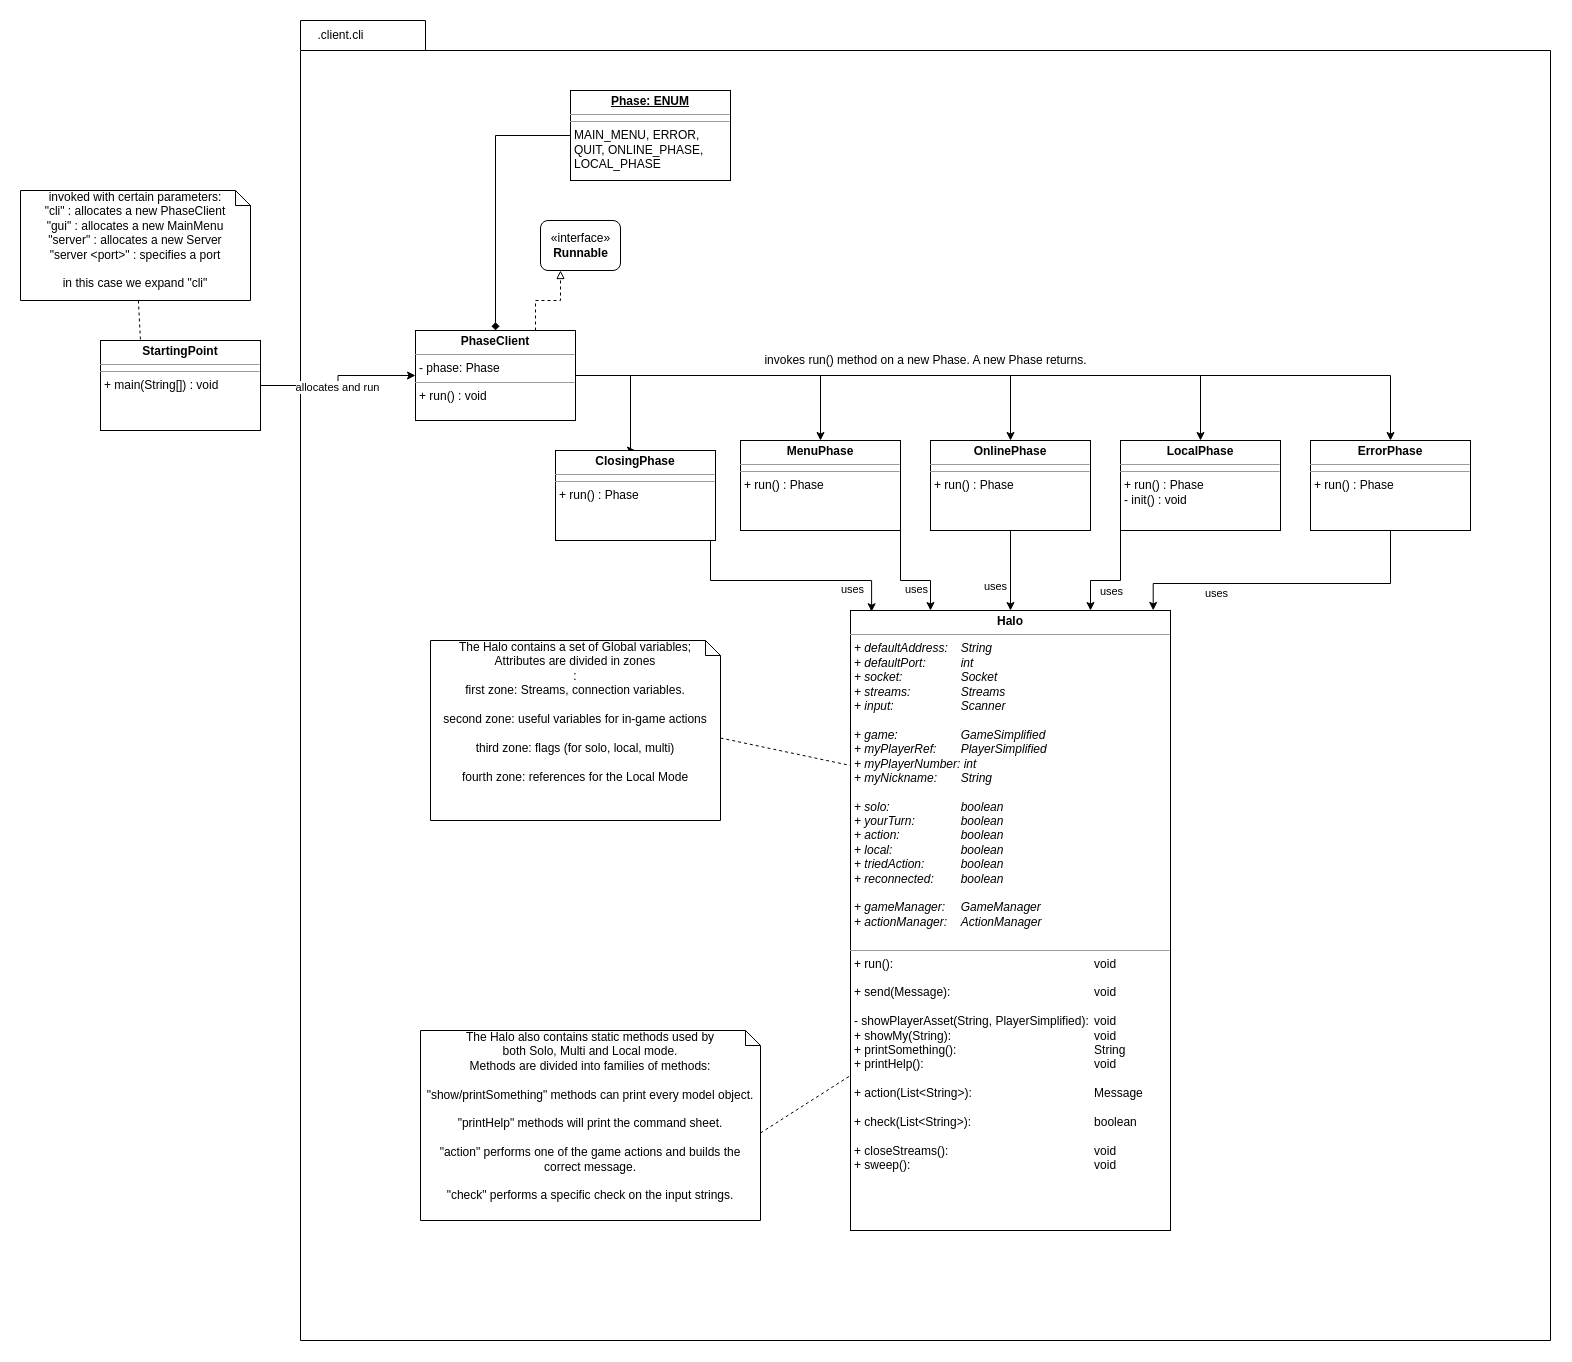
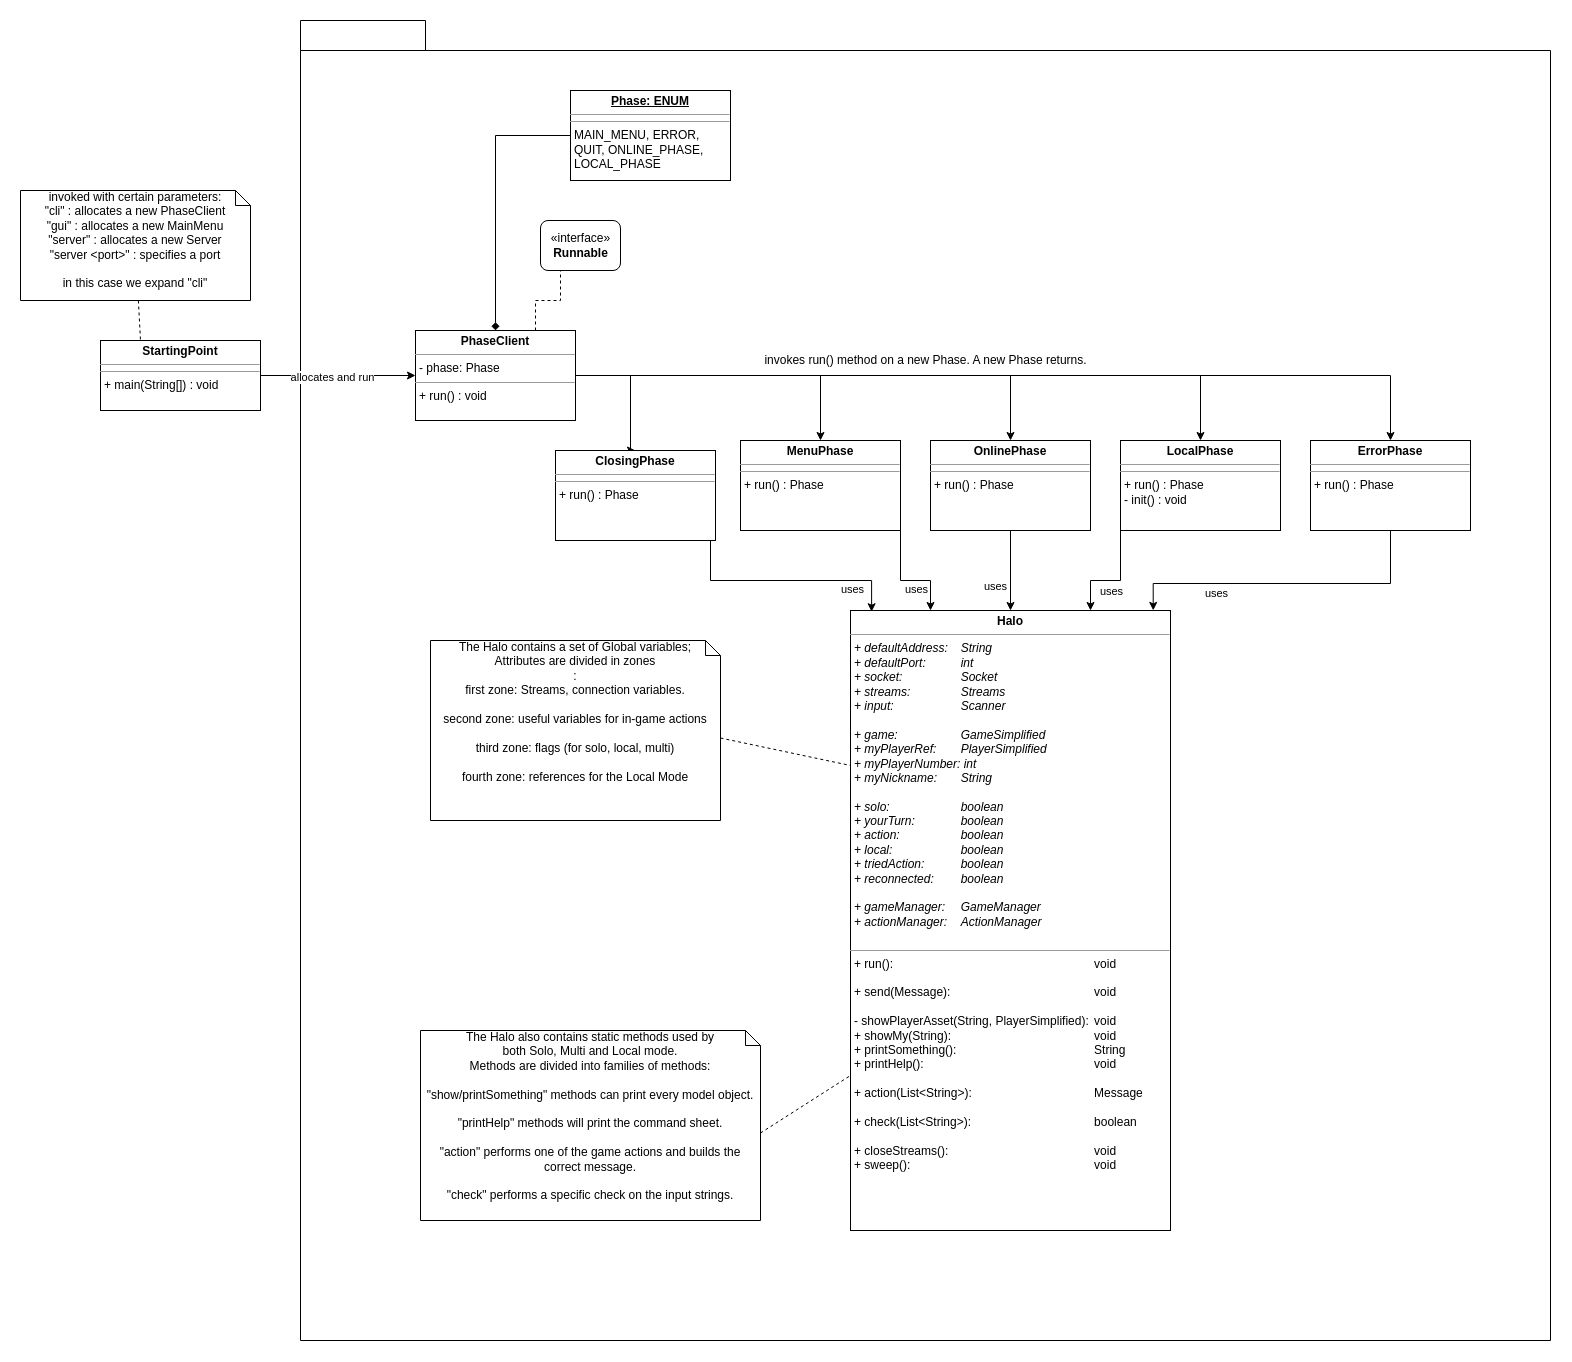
node ".client.cli": removed
edge "PhaseClient - phase: Phase + run() : void" -> "«interface» Runnable": arrowhead block -> none
node "StartingPoint + main(String[]) : void": size 160x90 -> 160x70
